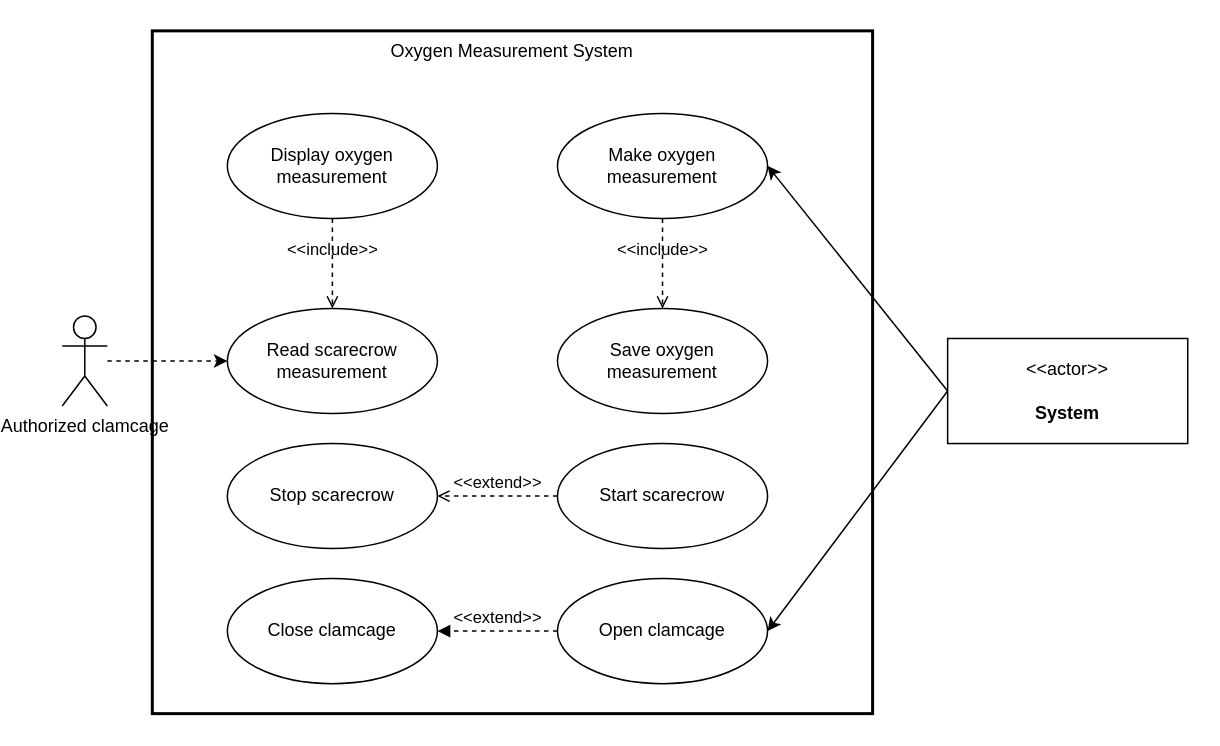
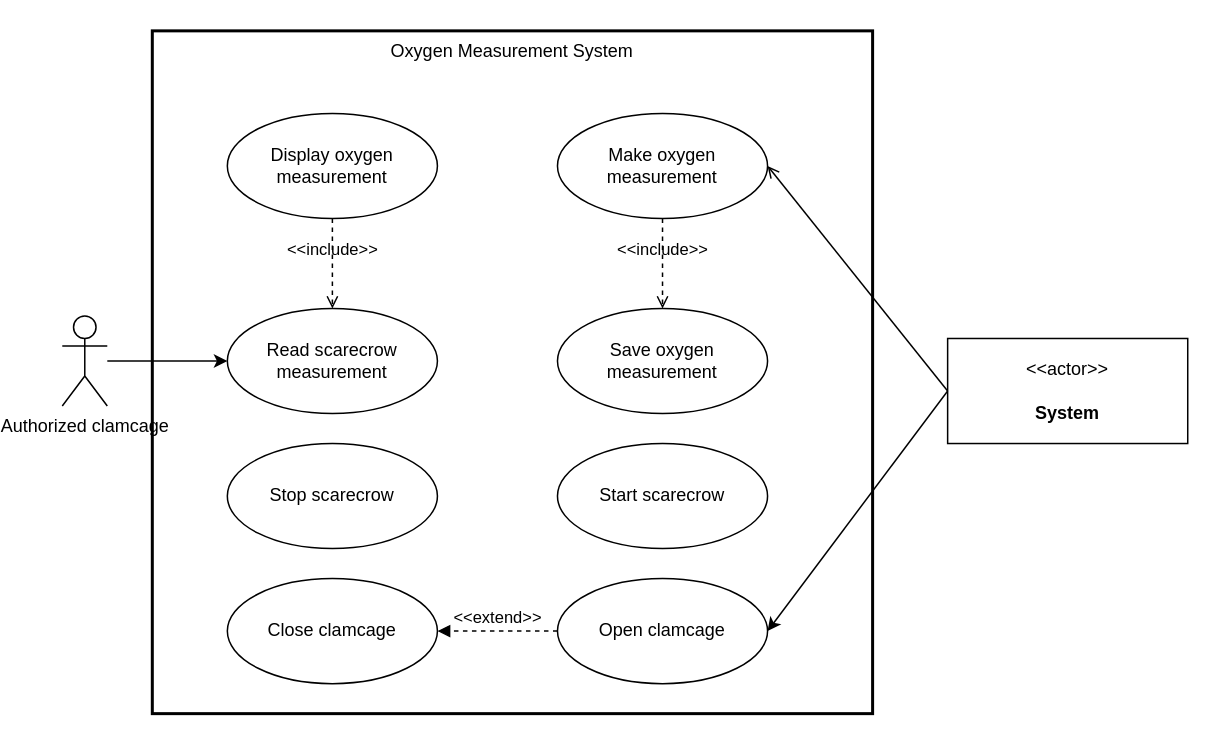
edge "<<actor>> System" -> "Make oxygen measurement": arrowhead classic -> open
edge "Authorized clamcage" -> "Read scarecrow measurement": style dashed -> solid
edge "Start scarecrow" -> "Stop scarecrow": removed, label "<<extend>>"
